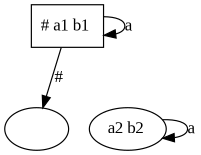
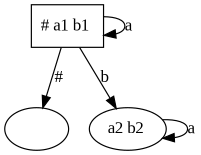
edge "# a1 b1" -> "a2 b2": added, label "b"
